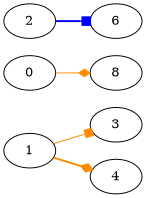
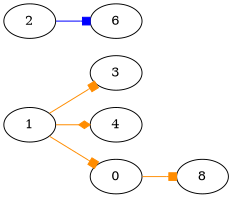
edge "2" -> "6": style bold -> solid
edge "0" -> "8": arrowhead diamond -> box
edge "1" -> "0": added
edge "1" -> "4": style bold -> solid
